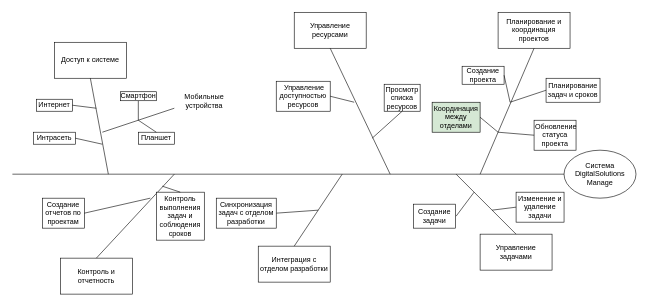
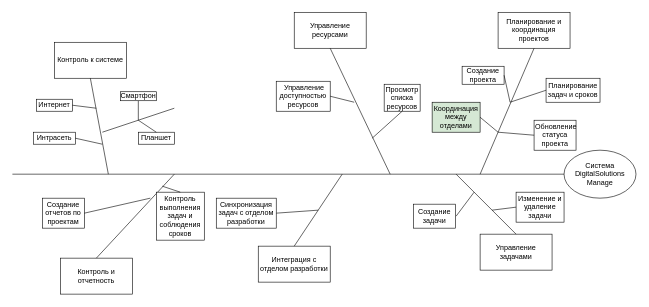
node "Доступ к системе": label "Доступ к системе" -> "Контроль к системе"
node "Мобильные устройства": removed
